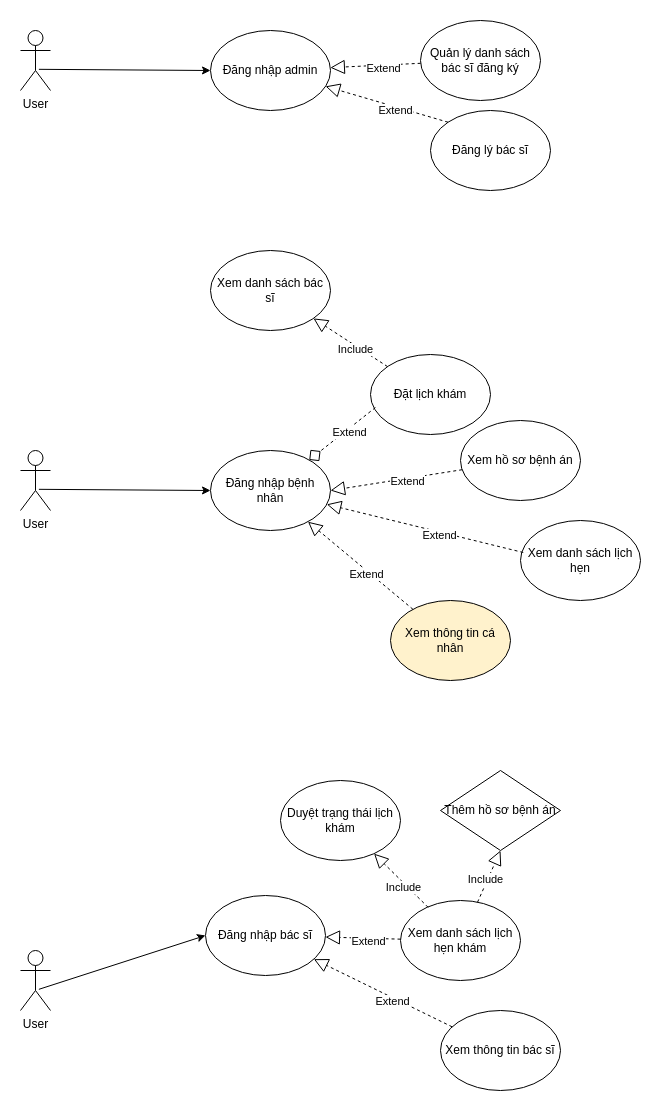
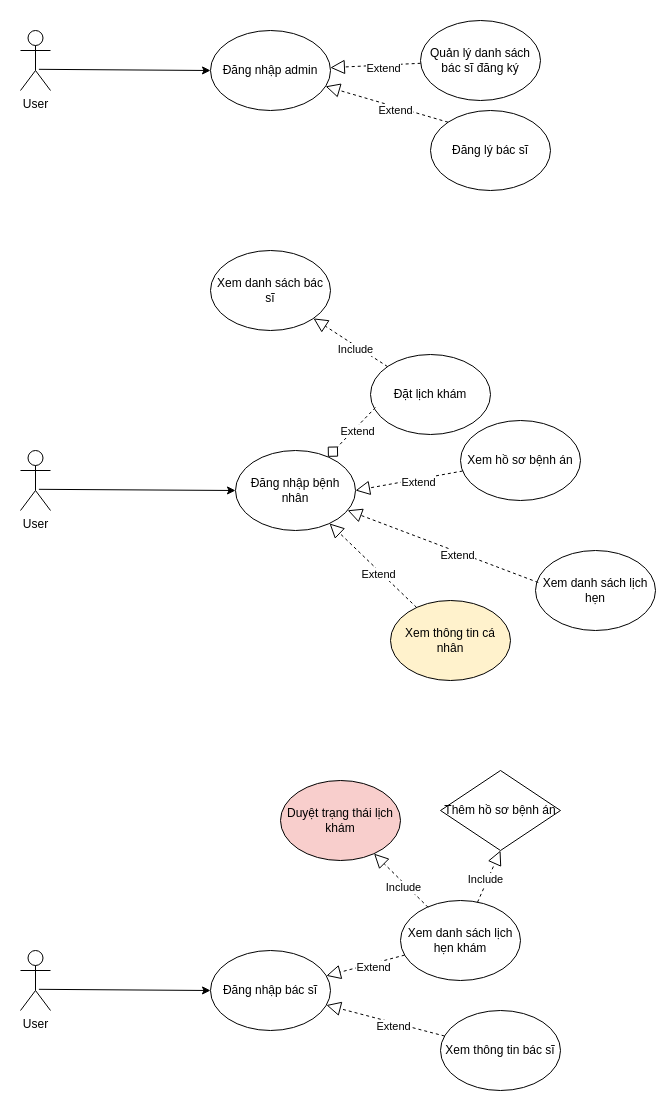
node "Đăng nhập bệnh nhân": moved (271, 491) -> (296, 491)
node "Xem danh sách lịch hẹn": moved (581, 561) -> (596, 591)
node "Duyệt trạng thái lịch khám": fillcolor #ffffff -> #f8cecc
node "Đăng nhập bác sĩ": moved (266, 936) -> (271, 991)
